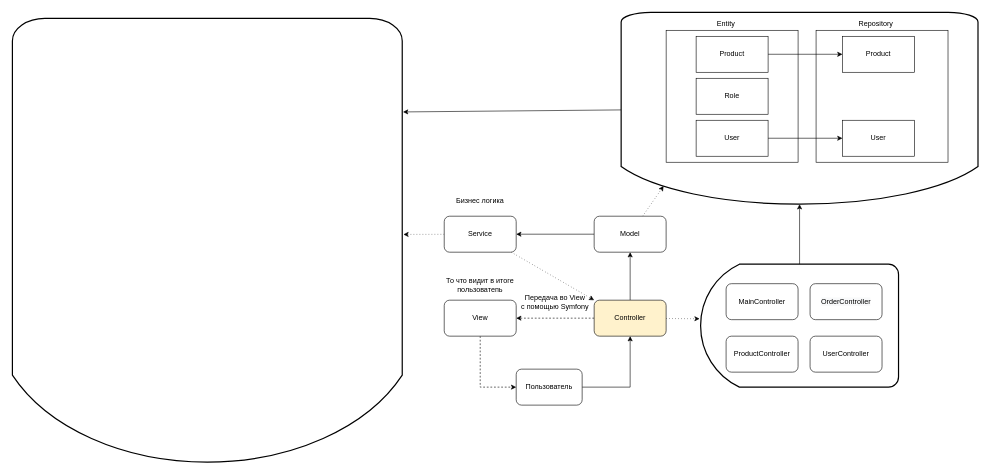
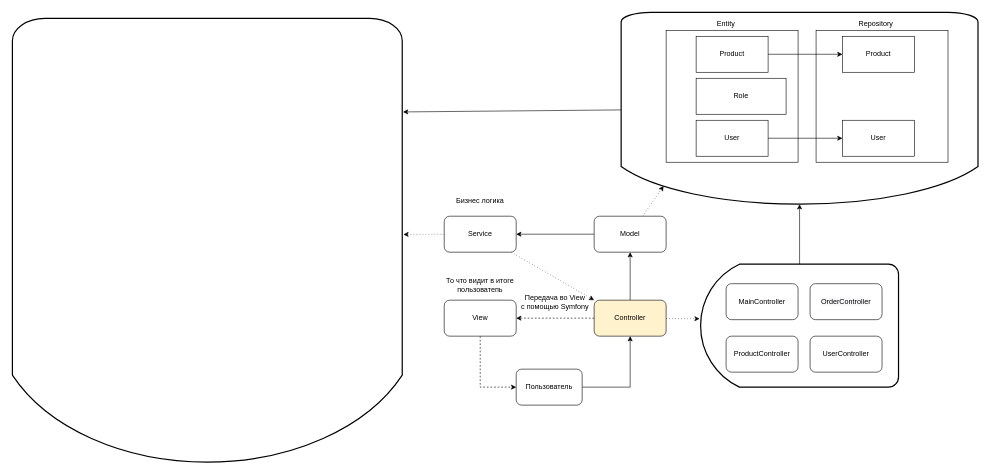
node "Role": size 72x36 -> 90x36
